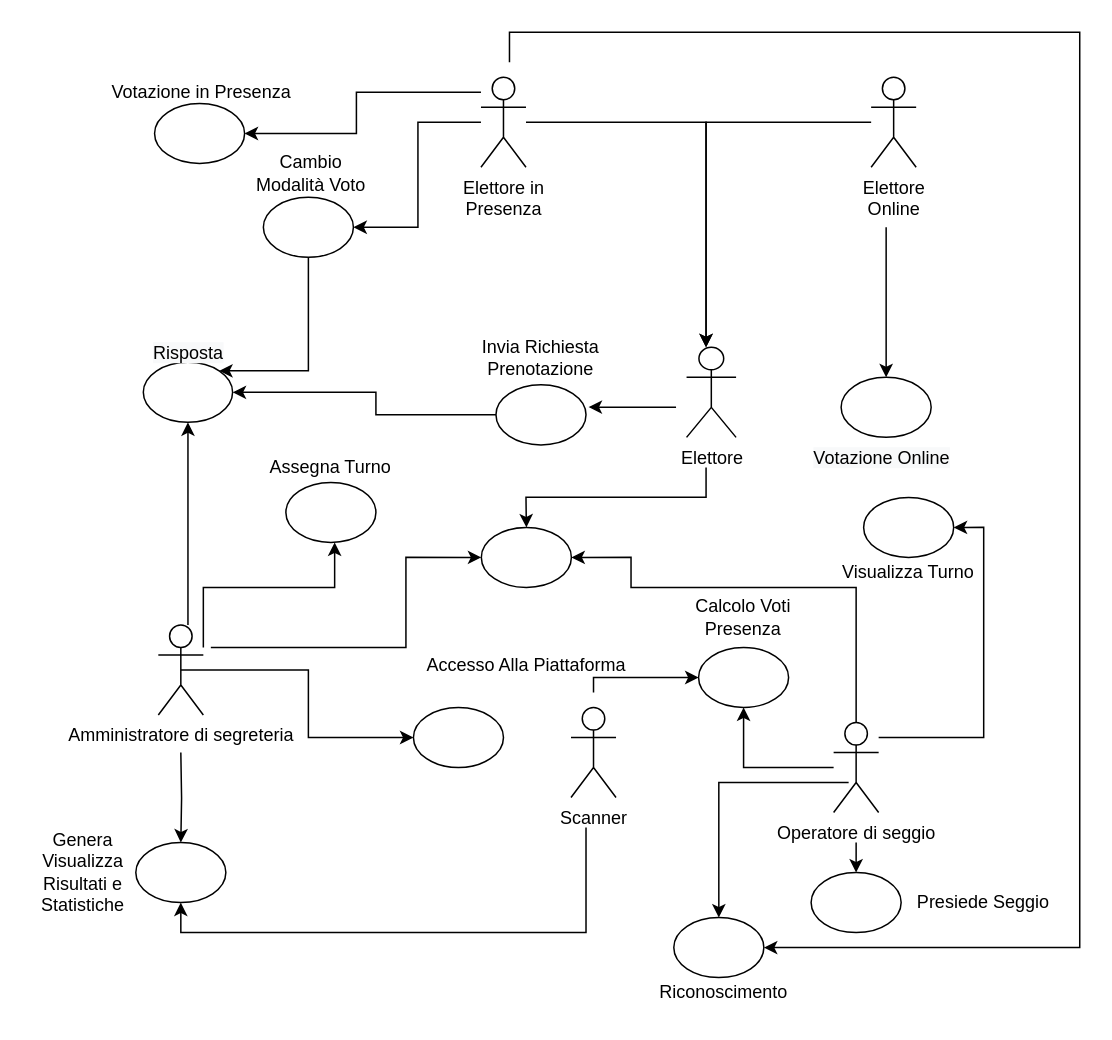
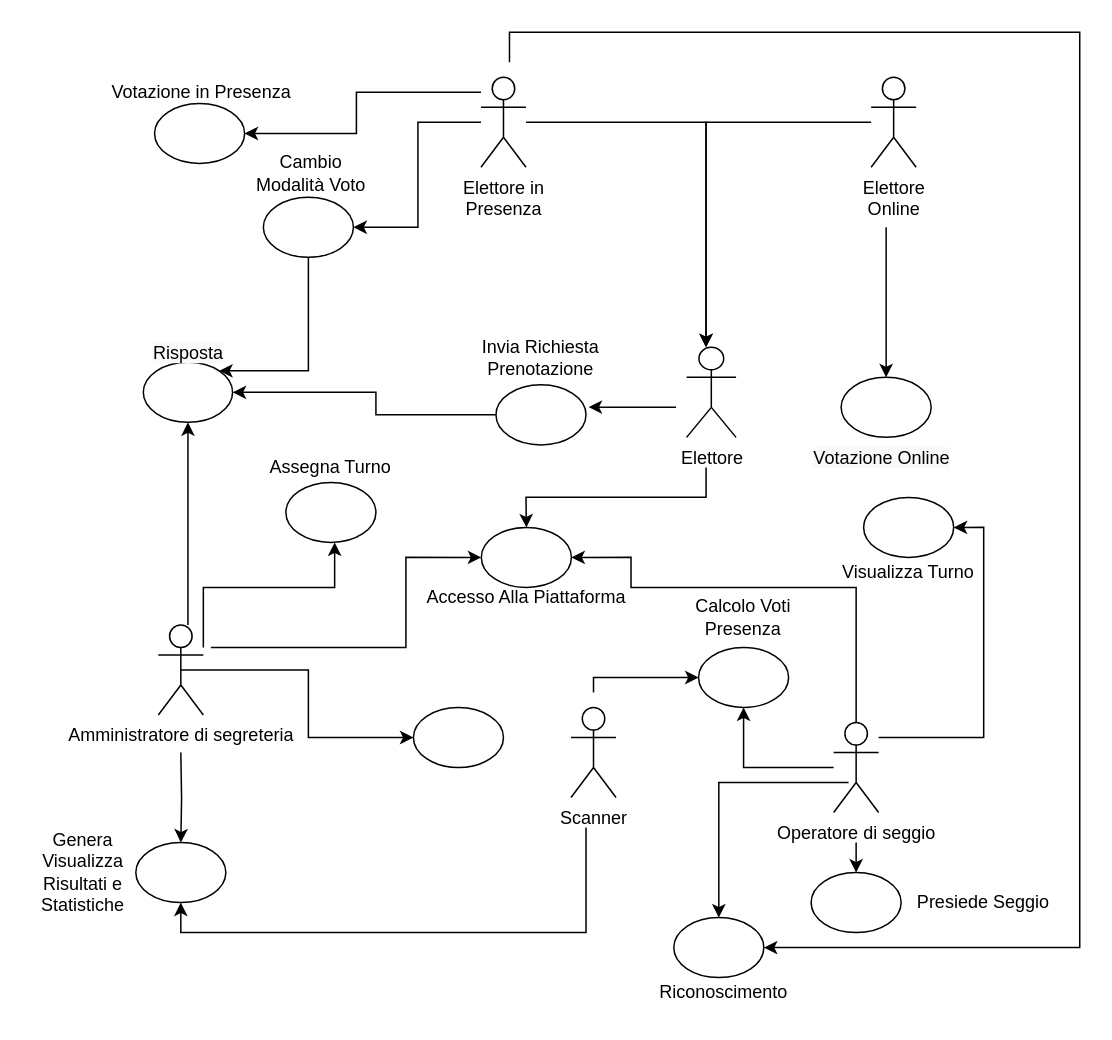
node "Accesso Alla Piattaforma": moved (526, 666) -> (526, 598)
